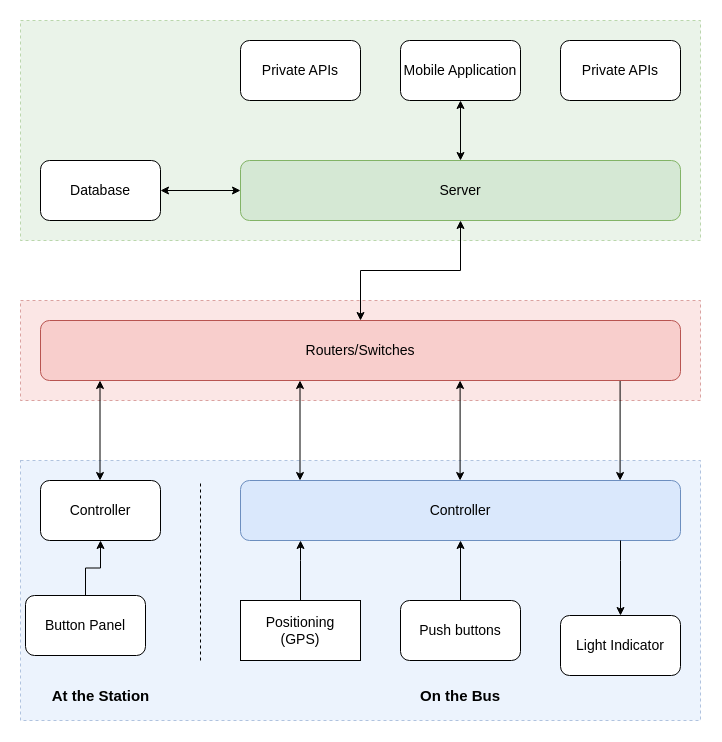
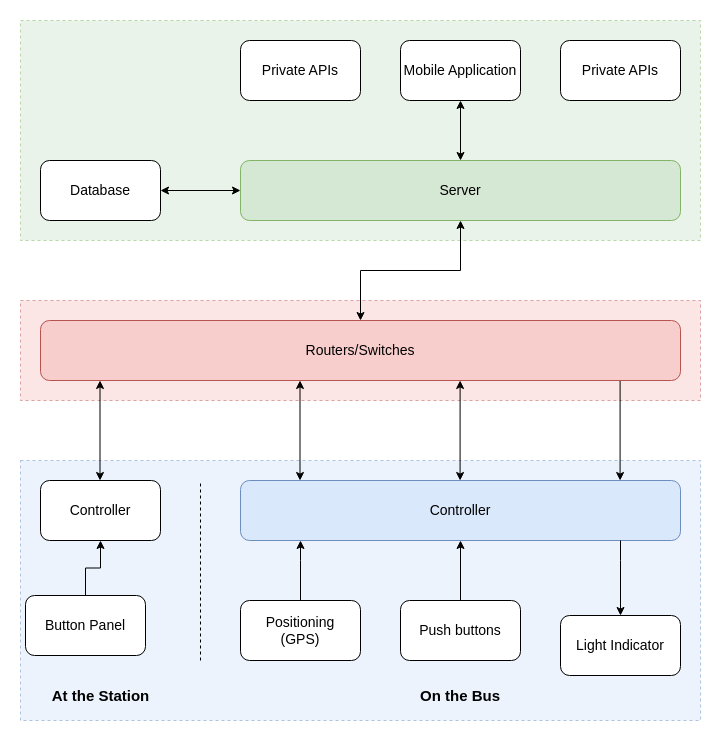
node "Positioning (GPS)": shape rectangle -> rounded rectangle
